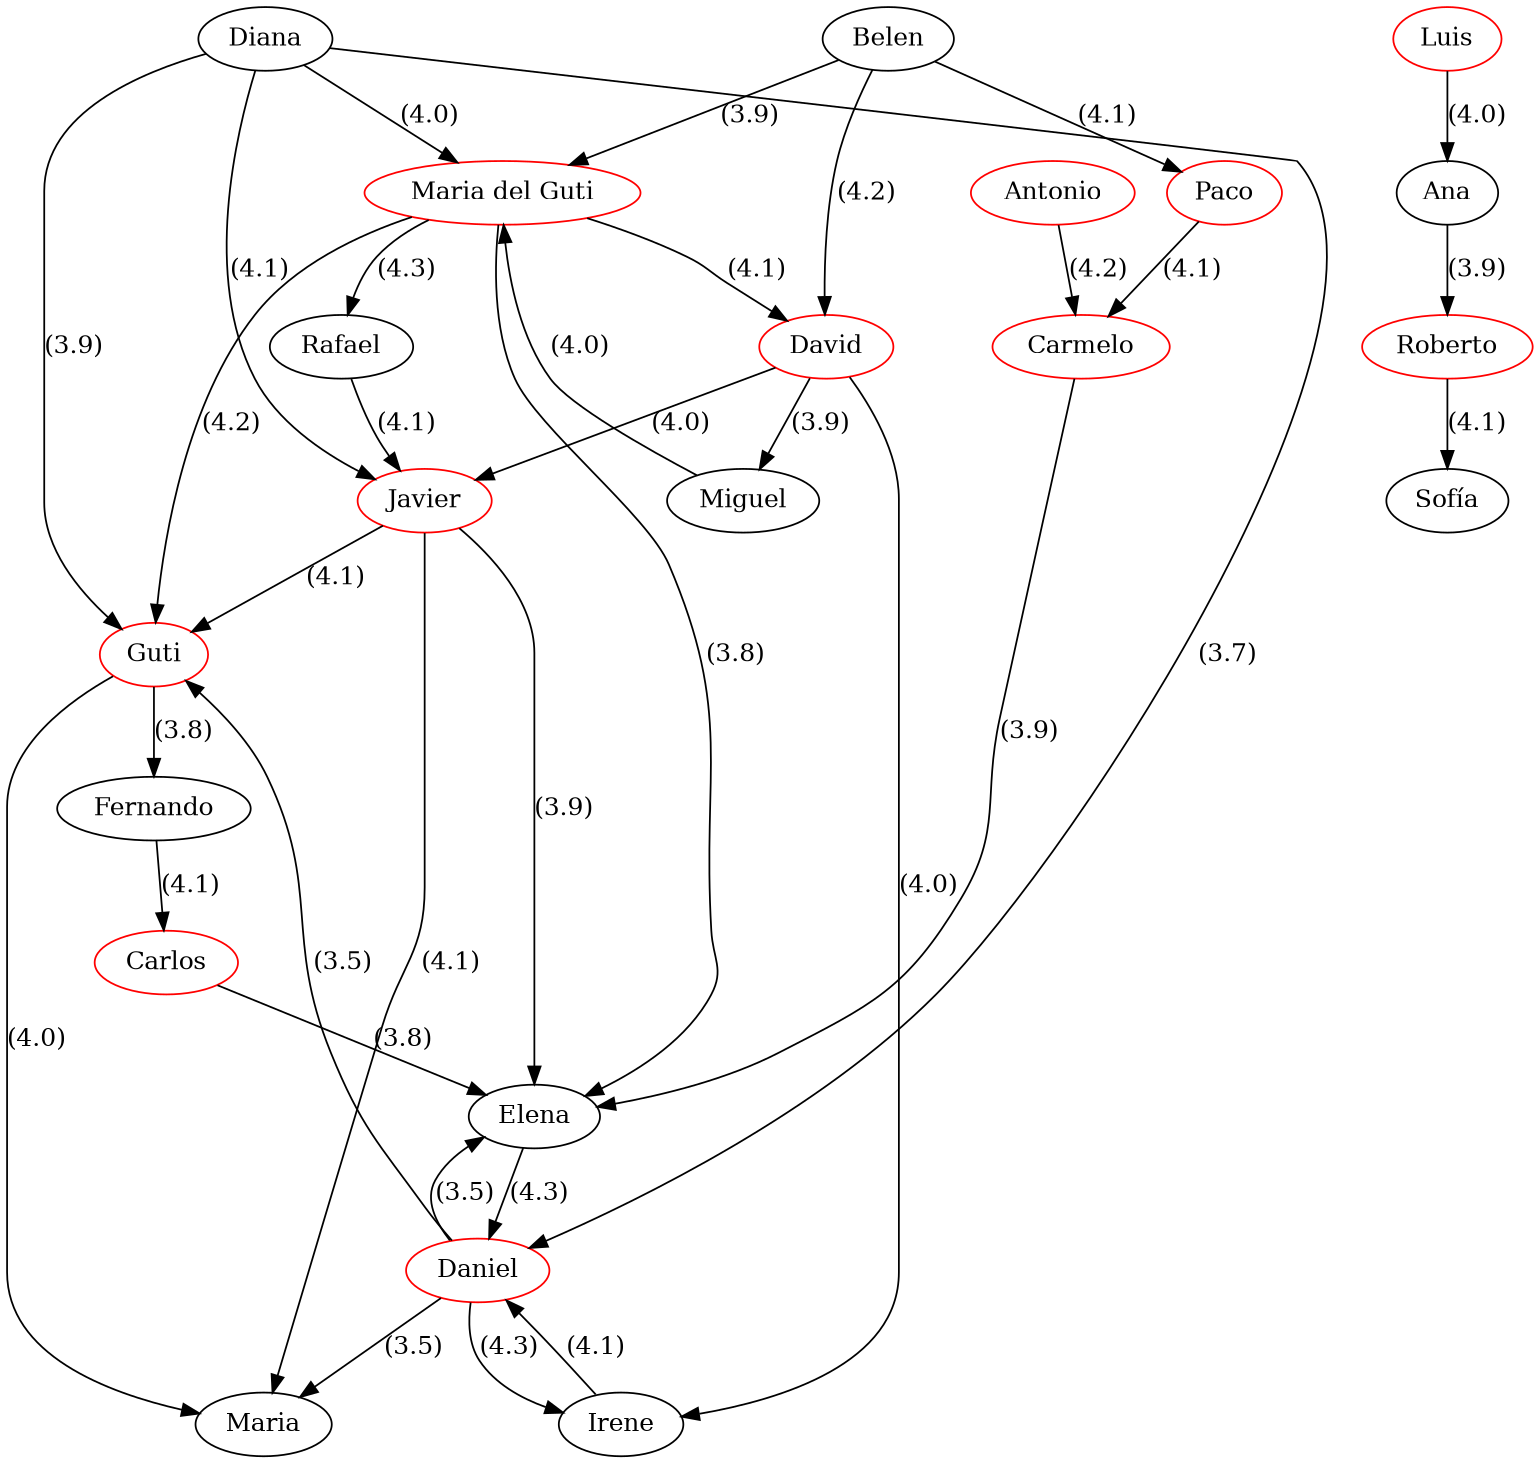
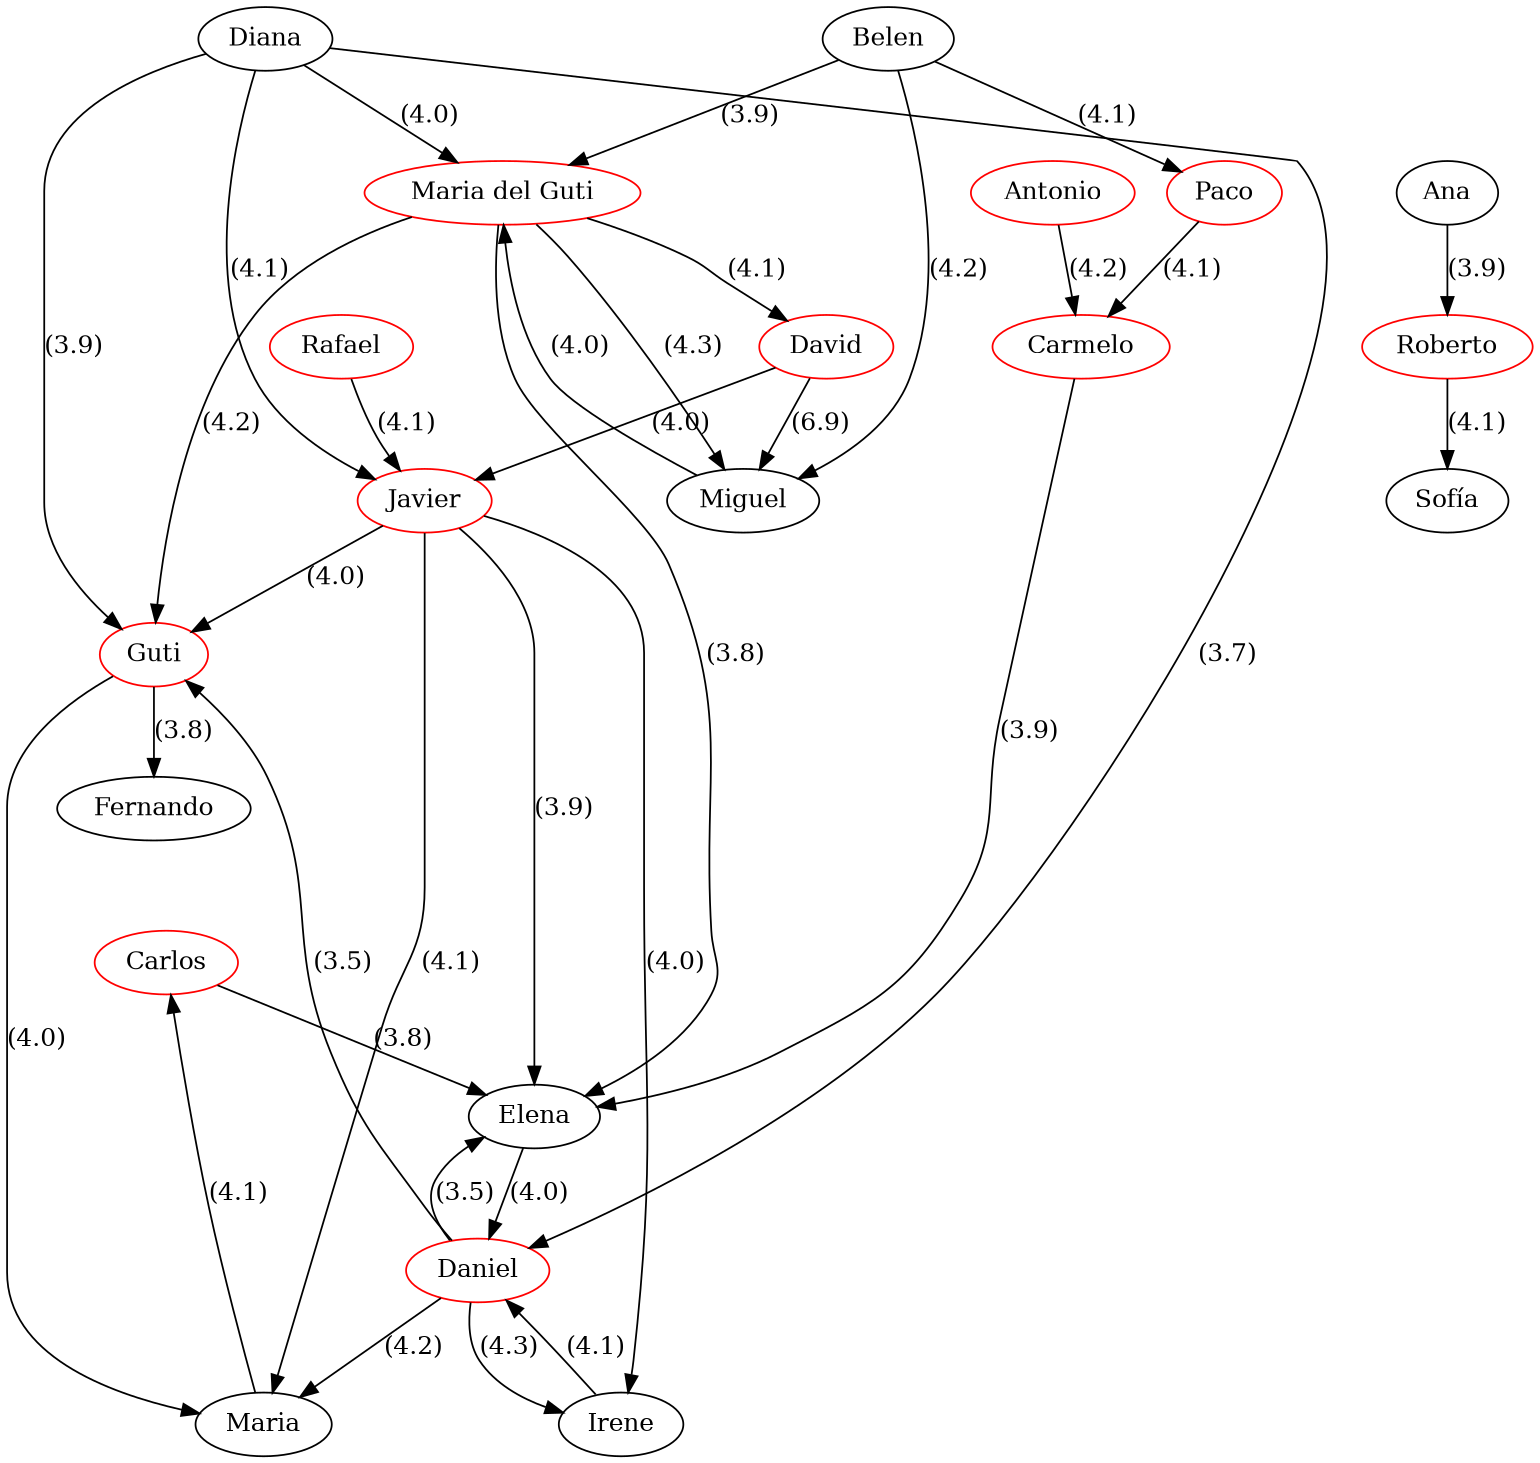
node "Luis": removed
edge "Belen" -> "David": now "Belen" -> "Miguel"
edge "Maria del Guti" -> "Rafael": now "Maria del Guti" -> "Miguel"
node "Rafael": color black -> red
edge "David" -> "Miguel": label "(3.9)" -> "(6.9)"
edge "Javier" -> "Guti": label "(4.1)" -> "(4.0)"
edge "Fernando" -> "Carlos": now "Maria" -> "Carlos"
edge "David" -> "Irene": now "Javier" -> "Irene"
edge "Elena" -> "Daniel": label "(4.3)" -> "(4.0)"
edge "Daniel" -> "Maria": label "(3.5)" -> "(4.2)"
